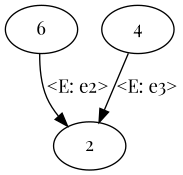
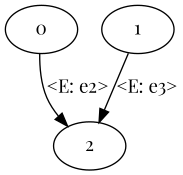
node "6": label "6" -> "0"
node "4": label "4" -> "1"
